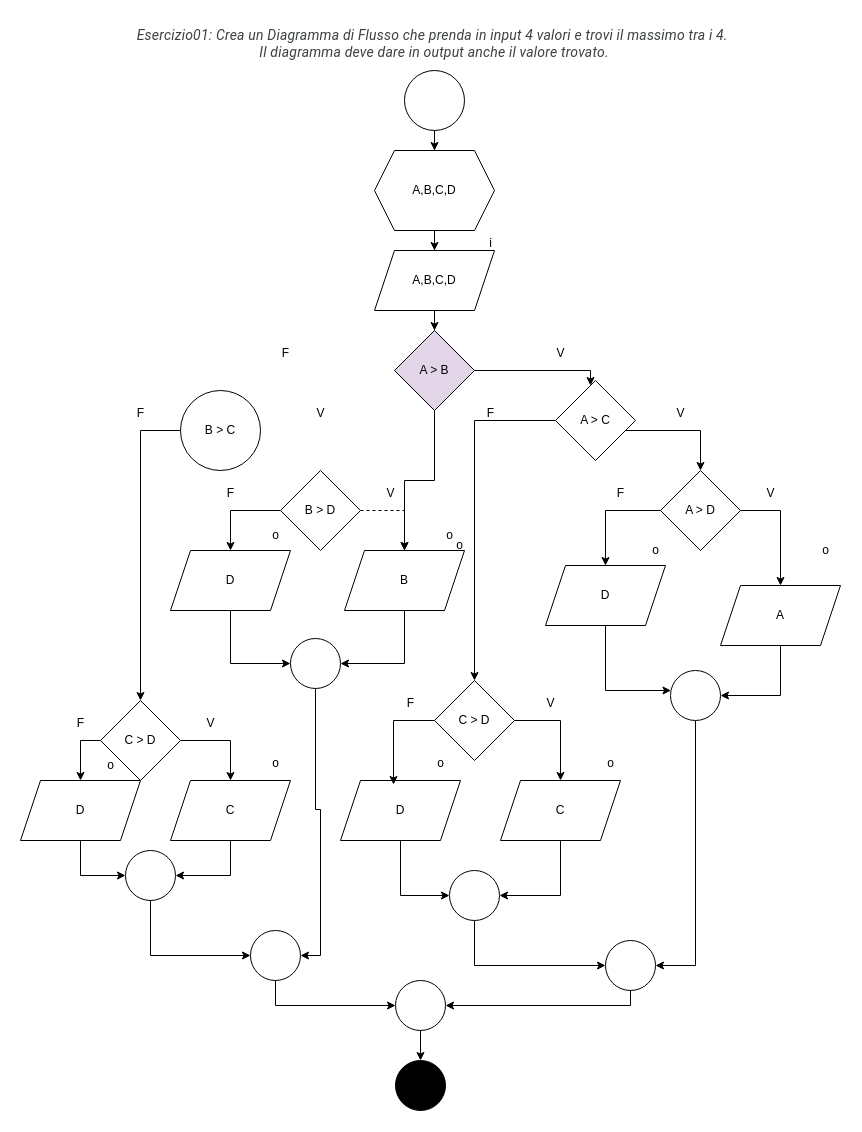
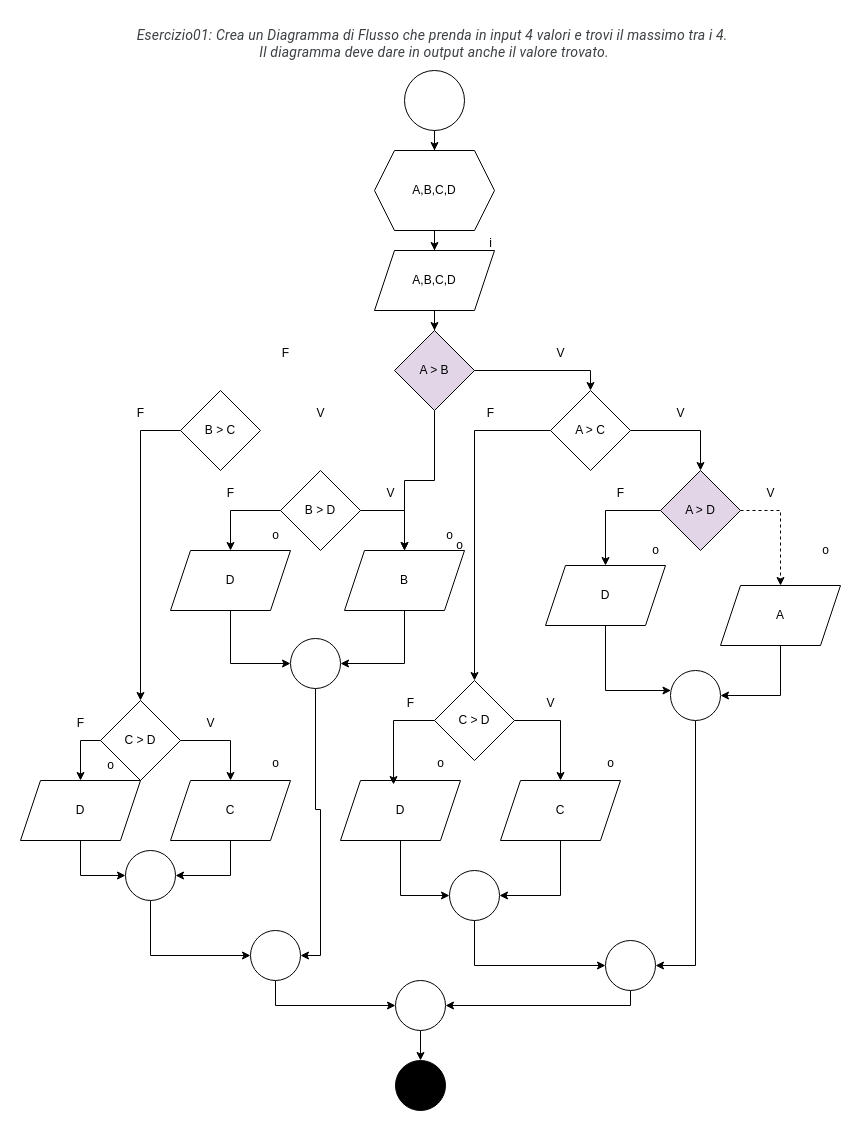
node "A > C": moved (596, 421) -> (591, 431)
node "B > C": shape ellipse -> diamond
edge "B > D" -> "B": style dashed -> solid
node "A > D": fillcolor #ffffff -> #e1d5e7
edge "A > D" -> "A": style solid -> dashed
